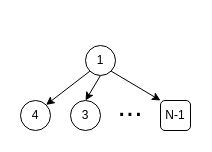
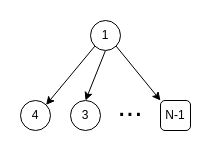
node "1": moved (101, 61) -> (106, 36)
